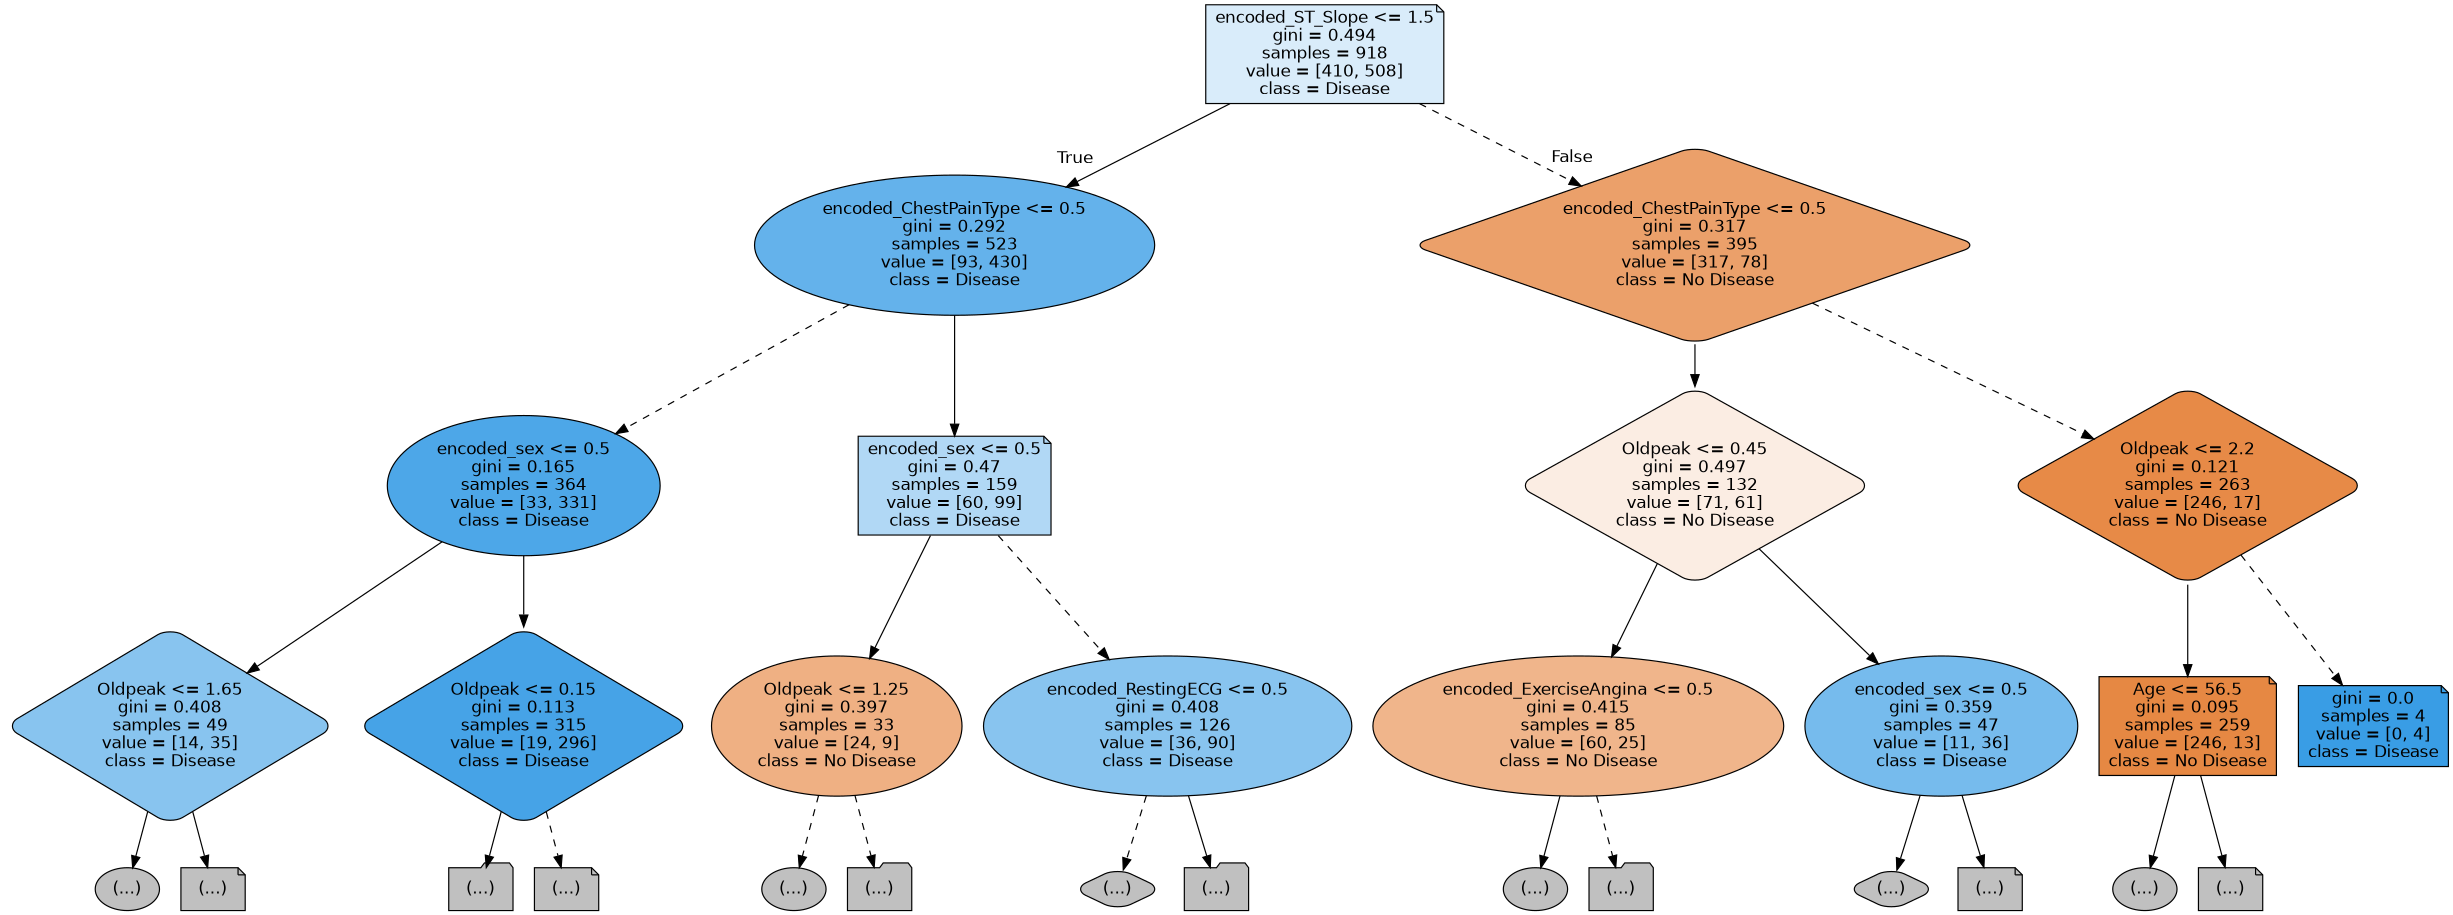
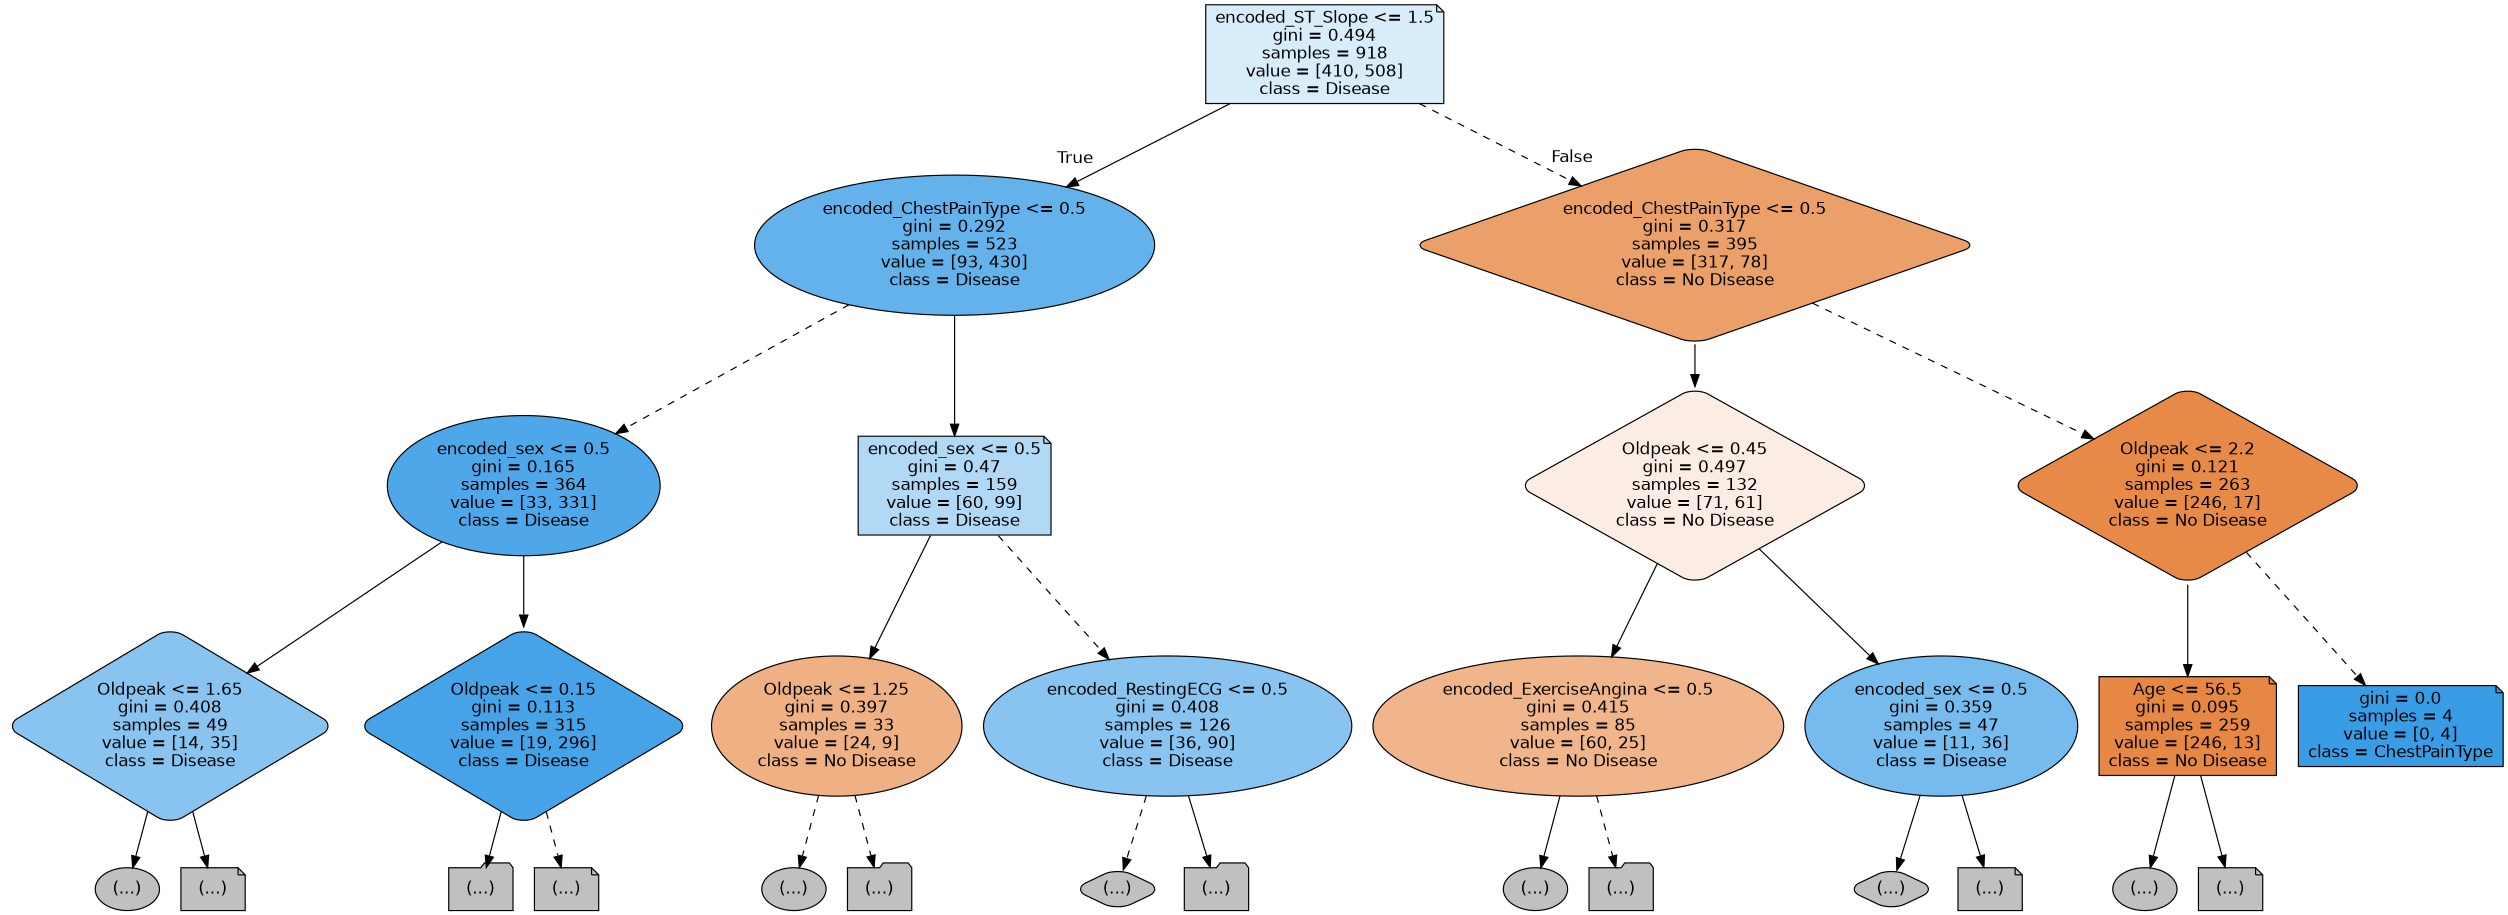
node "gini = 0.0 samples = 4 value = [0, 4] class = Disease": label "gini = 0.0 samples = 4 value = [0, 4] class = Disease" -> "gini = 0.0 samples = 4 value = [0, 4] class = ChestPainType"
